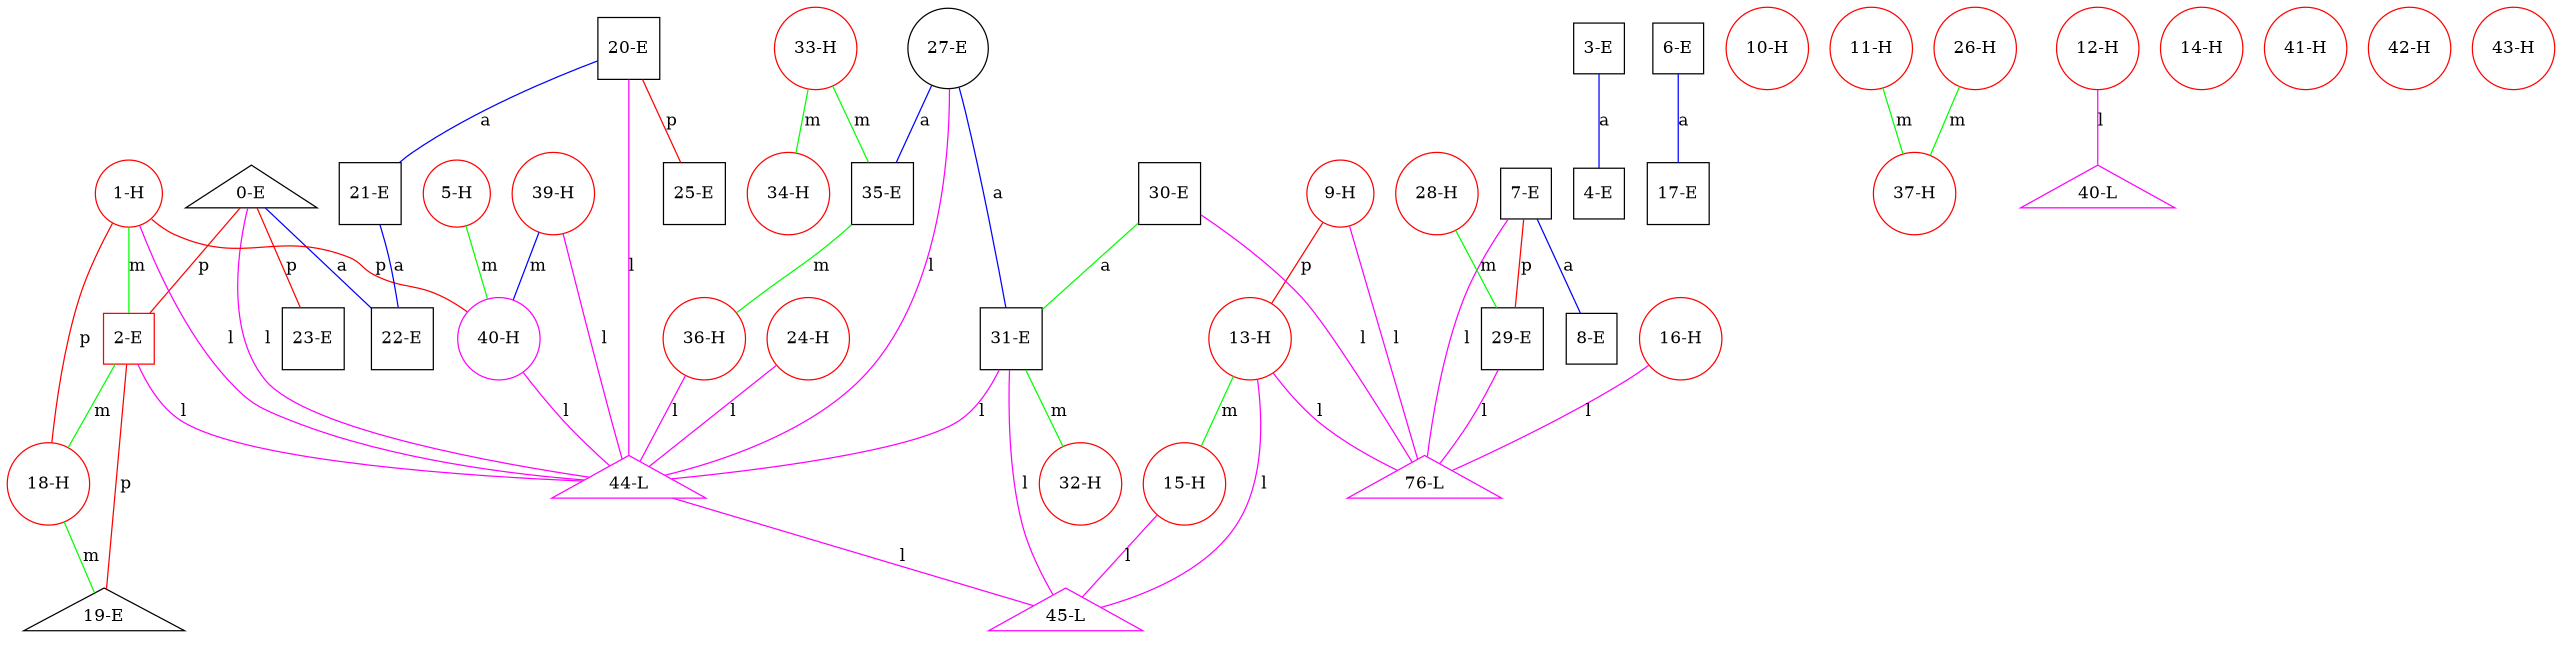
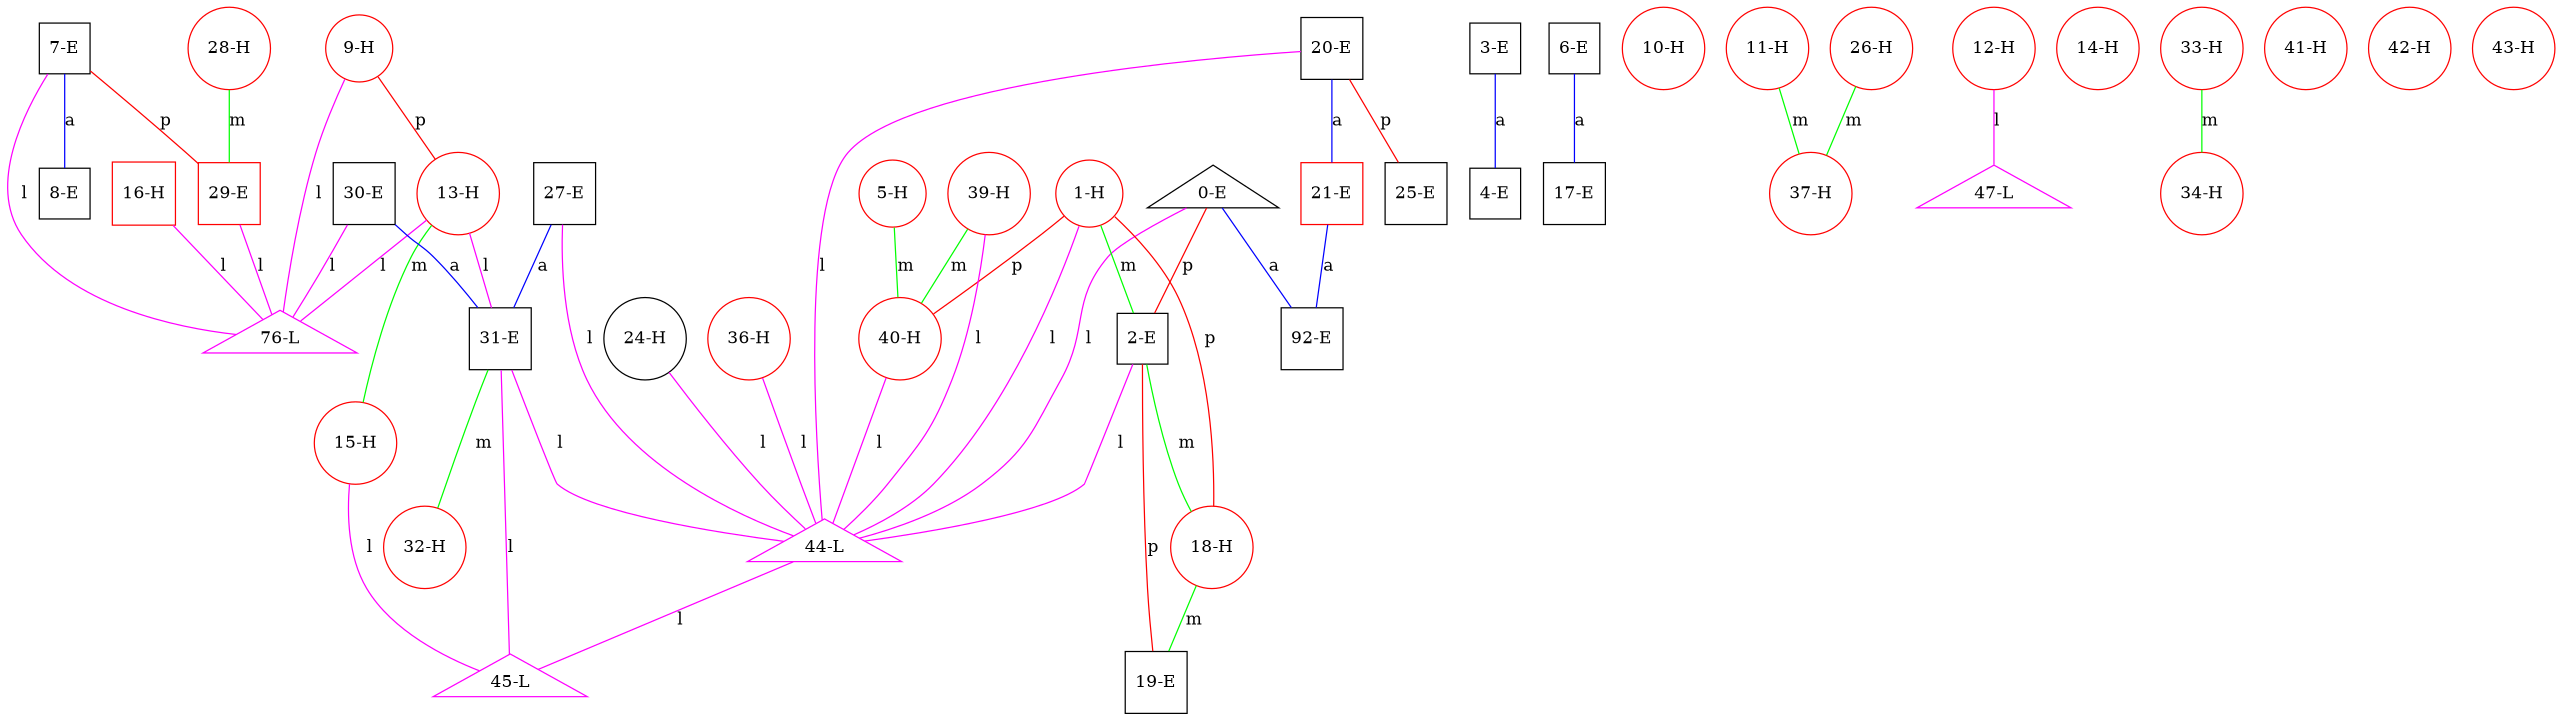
node "27-E": shape circle -> square
node "21-E": color black -> red
node "35-E": removed
node "40-L": label "40-L" -> "47-L"
edge "39-H" -- "40-H": color blue -> green
edge "30-E" -- "31-E": color green -> blue
node "2-E": color red -> black
node "23-E": removed
node "22-E": label "22-E" -> "92-E"
node "40-H": color magenta -> red
node "24-H": color red -> black
node "29-E": color black -> red
node "16-H": shape circle -> square
edge "13-H" -- "45-L": now "13-H" -- "31-E"
node "19-E": shape triangle -> square
